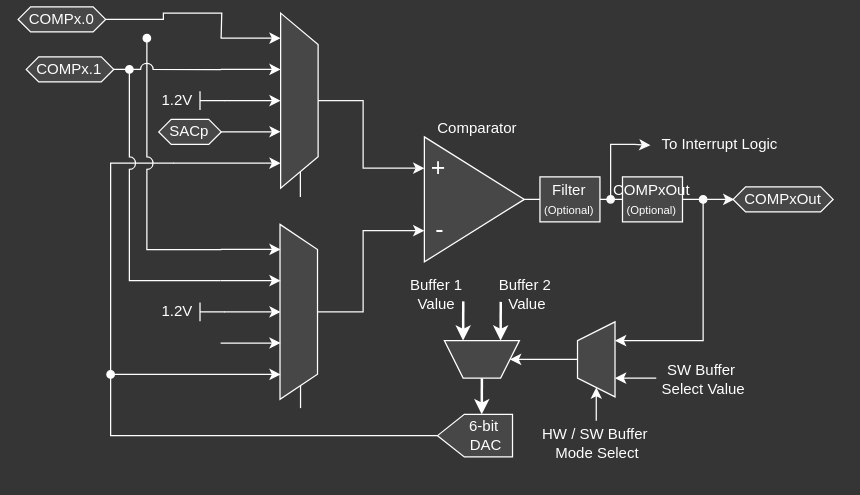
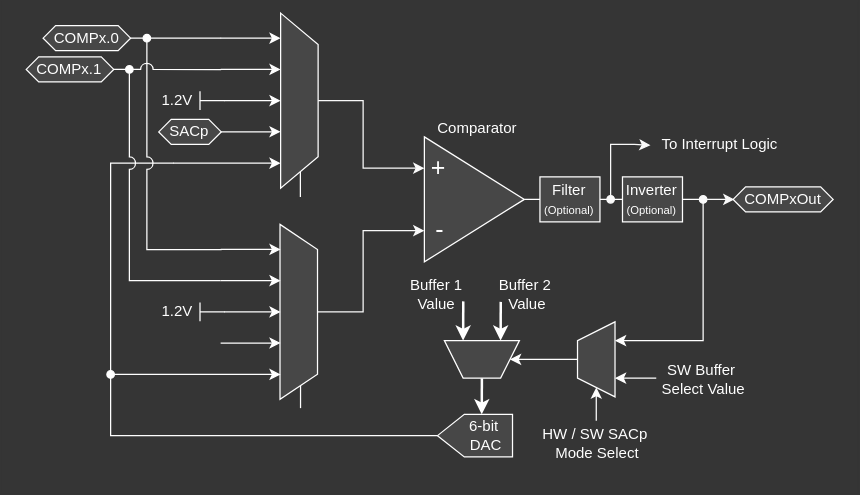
node "COMPx.0": moved (62, 19) -> (87, 38)
node "COMPxOut (Optional)": label "COMPxOut (Optional)" -> "Inverter (Optional)"
node "HW / SW Buffer Mode Select": label "HW / SW Buffer Mode Select" -> "HW / SW SACp Mode Select"
